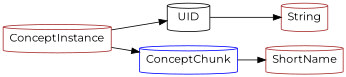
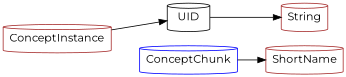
edge "ConceptInstance" -> "ConceptChunk": removed
